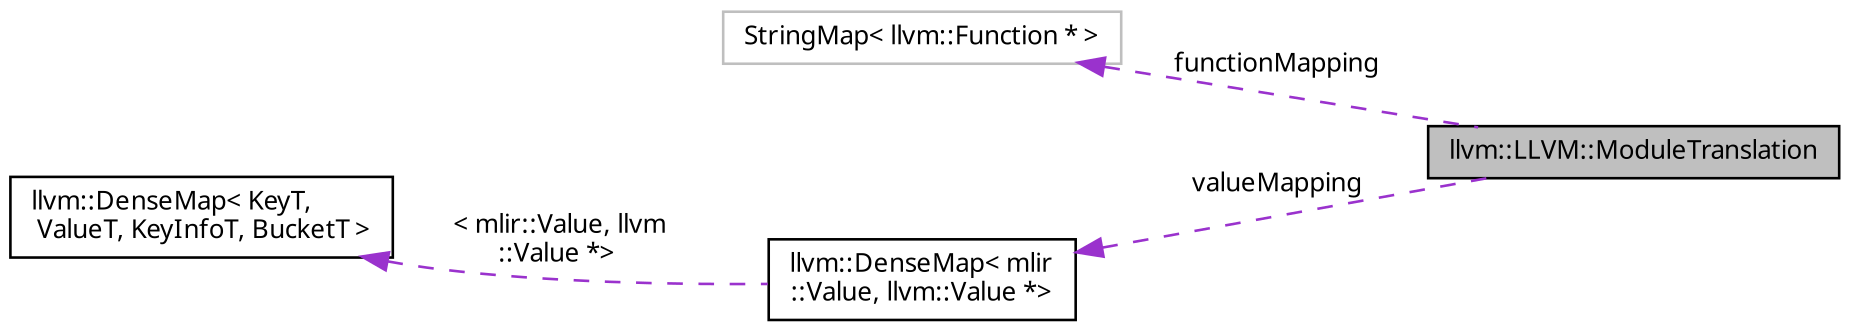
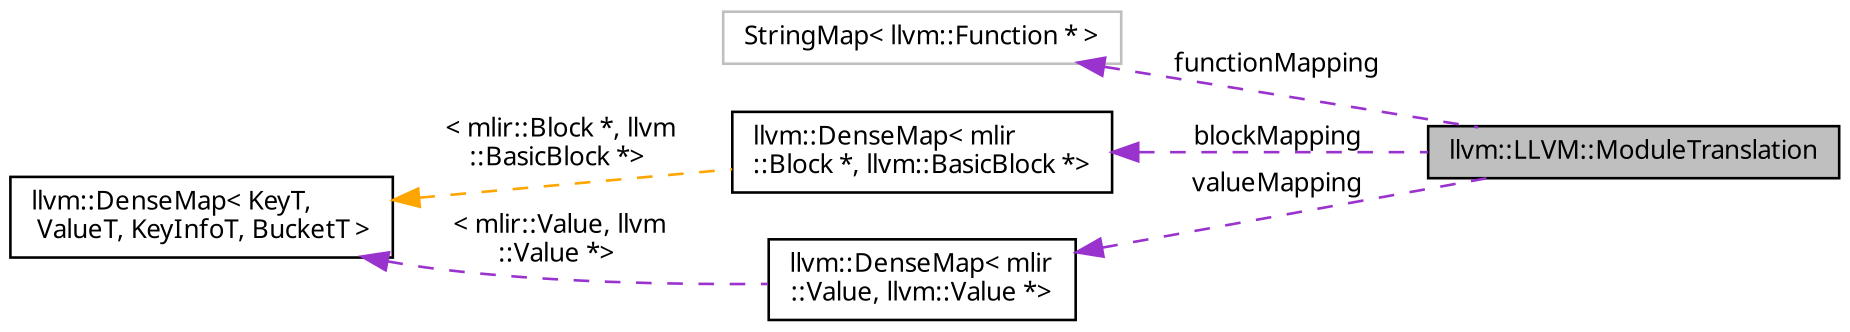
node "llvm::DenseMap< mlir ::Block *, llvm::BasicBlock *>": added
